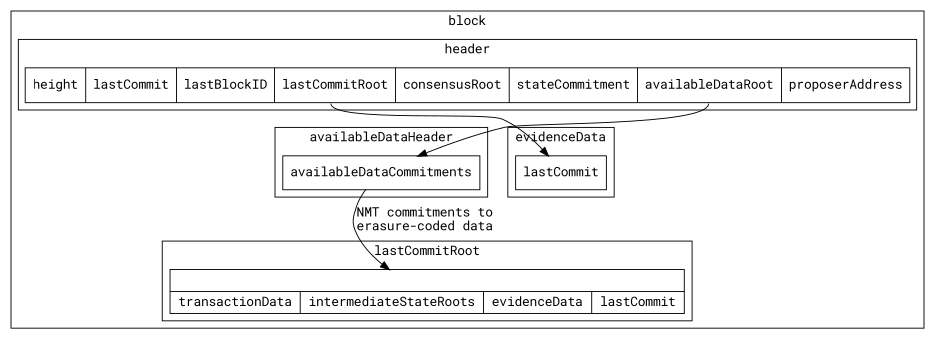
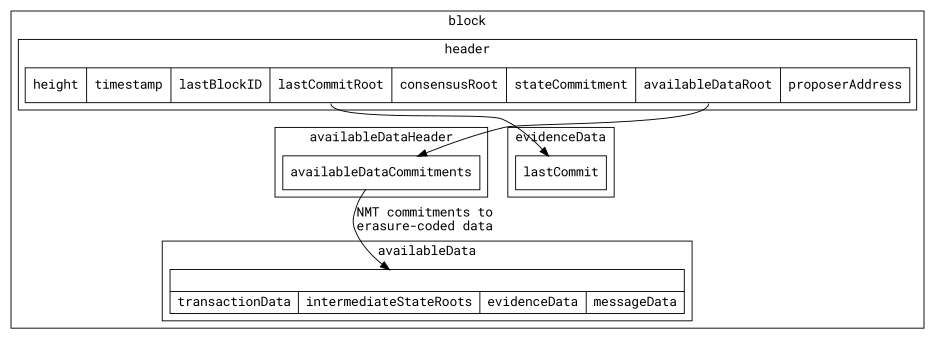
node "height": text "lastCommit" -> "timestamp"
cluster "lastCommitRoot": label "lastCommitRoot" -> "availableData"
node "transactionData": text "lastCommit" -> "messageData"
